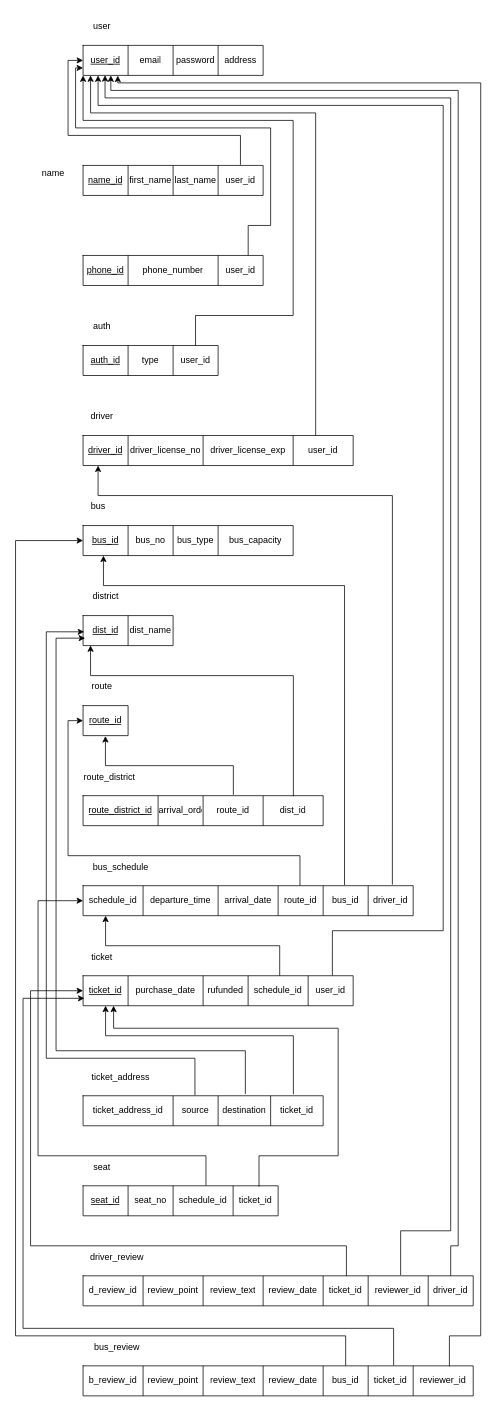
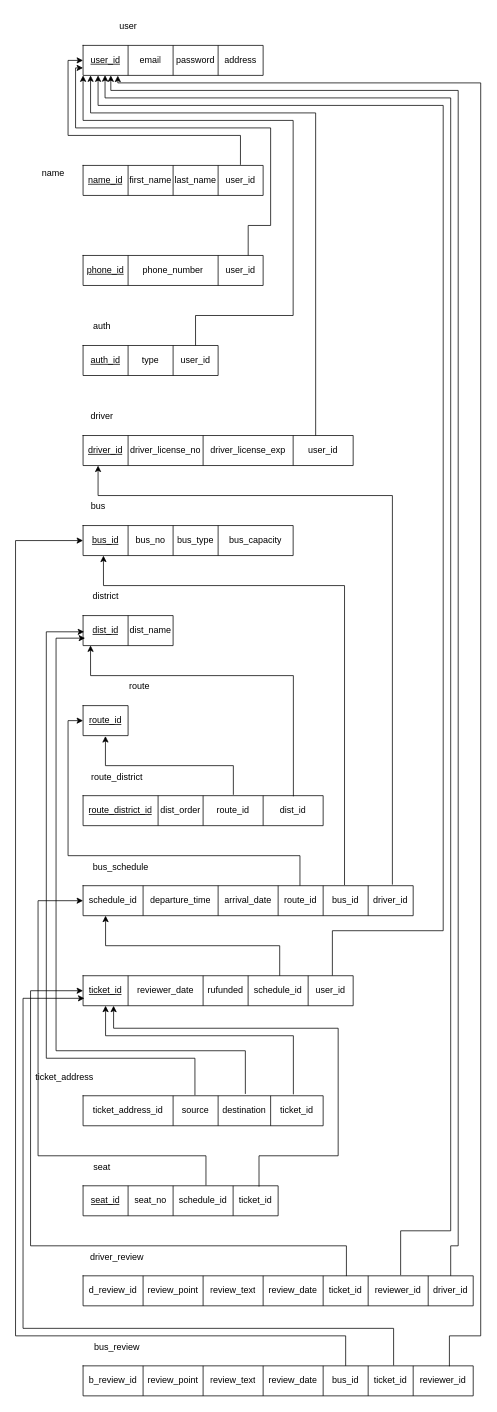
node "user": moved (102, 27) -> (128, 27)
node "route": moved (102, 687) -> (139, 687)
node "route_district": moved (109, 777) -> (117, 777)
node "arrival_order": label "arrival_order" -> "dist_order"
node "ticket": removed
node "purchase_date": label "purchase_date" -> "reviewer_date"
node "ticket_address": moved (120, 1077) -> (64, 1077)
